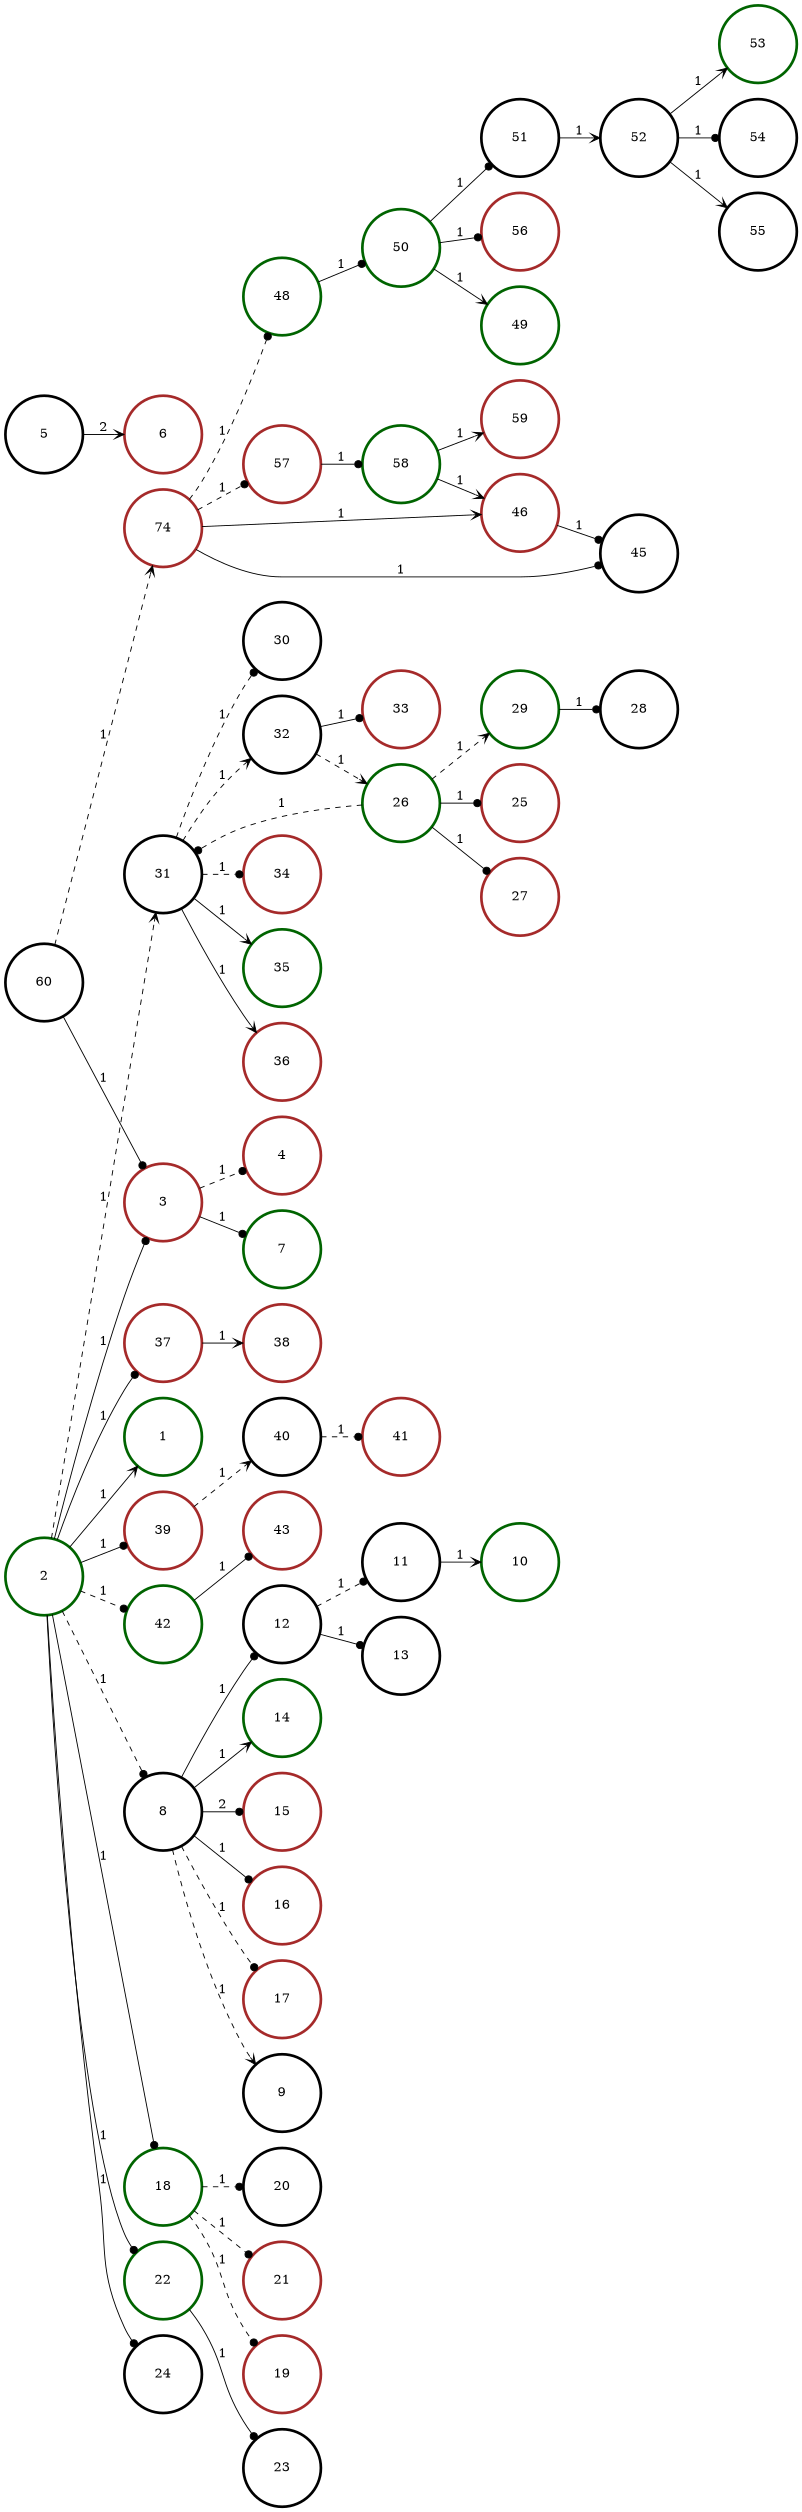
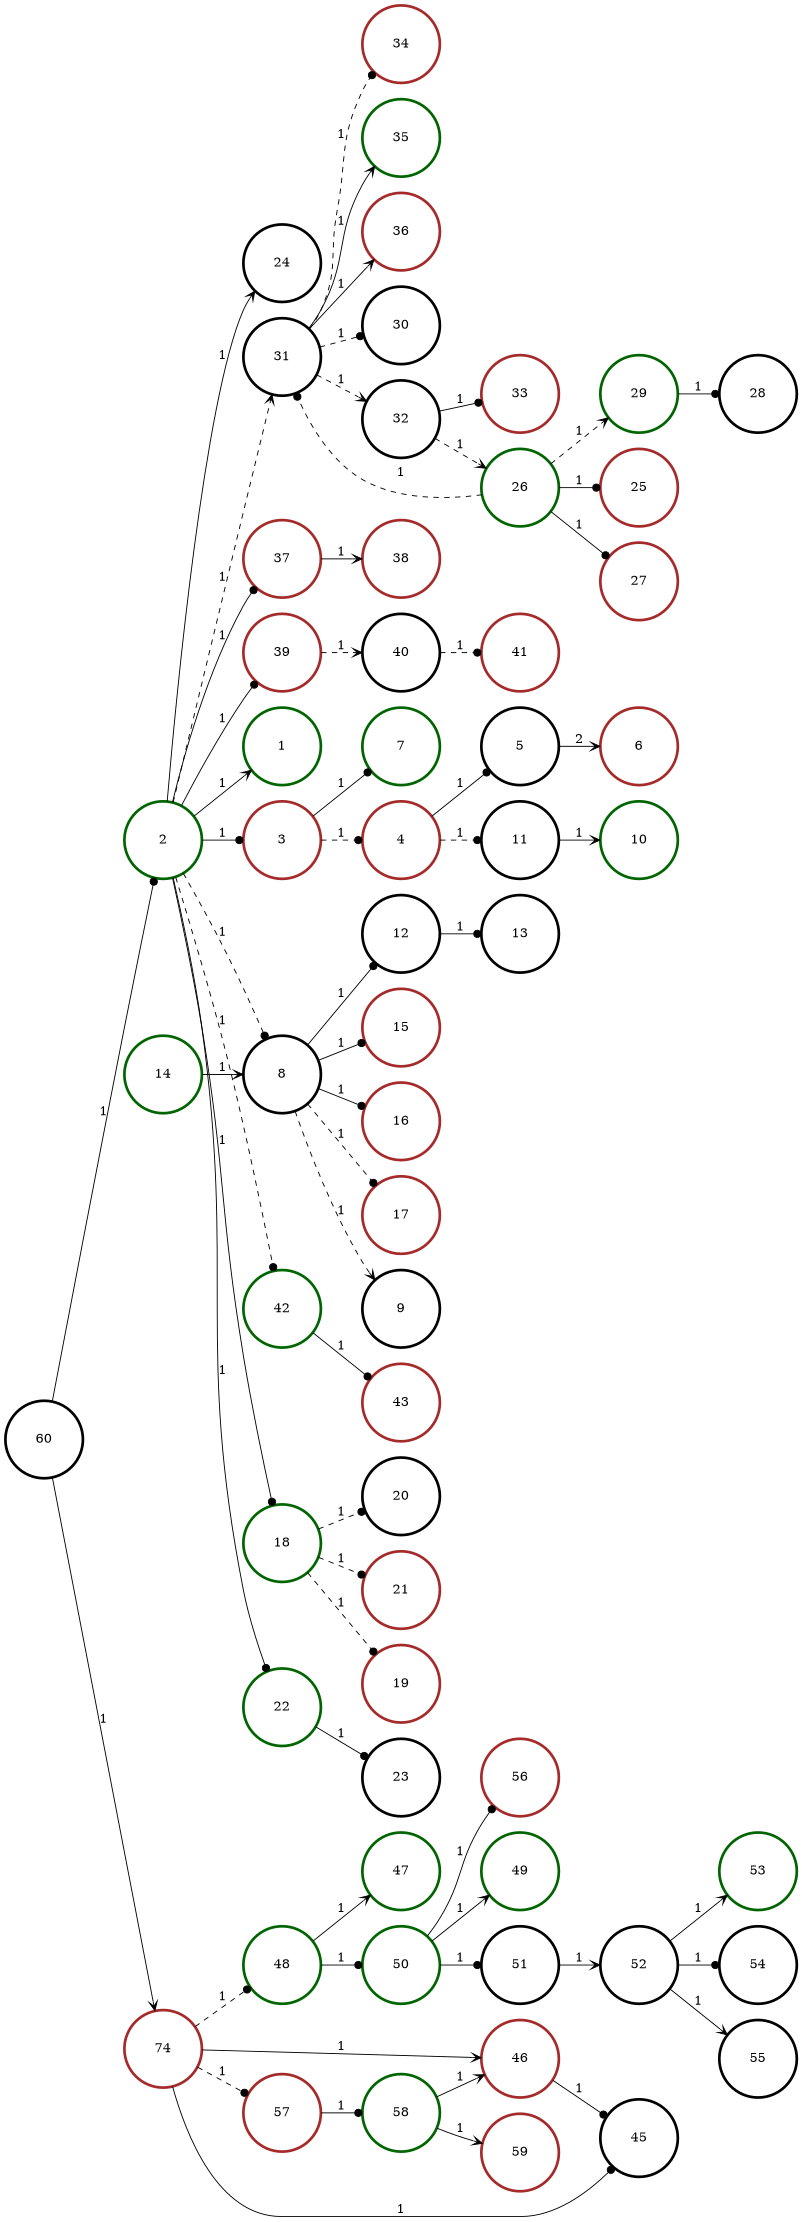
edge "60" -> "74": style dashed -> solid
edge "4" -> "5": added, label "1"
edge "60" -> "3": now "60" -> "2"
edge "12" -> "11": now "4" -> "11"
edge "8" -> "14": reversed
edge "8" -> "15": label "2" -> "1"
node "47": added
edge "2" -> "24": arrowhead dot -> vee
